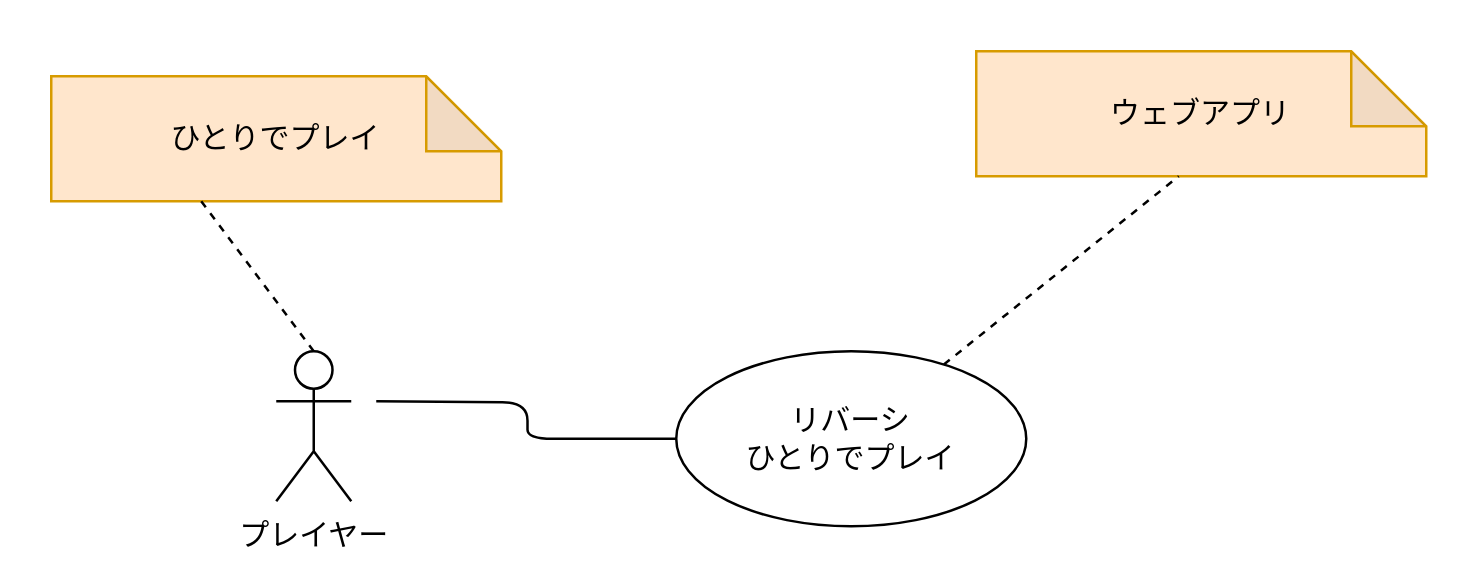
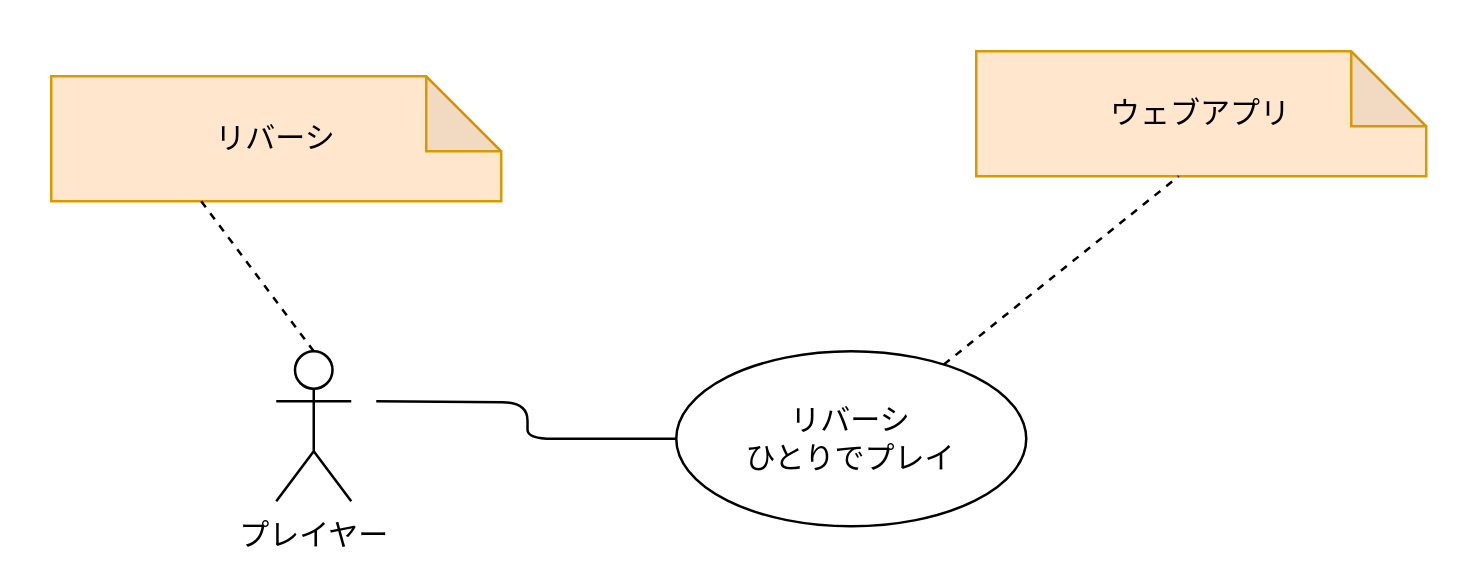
node "ひとりでプレイ": label "ひとりでプレイ" -> "リバーシ"
